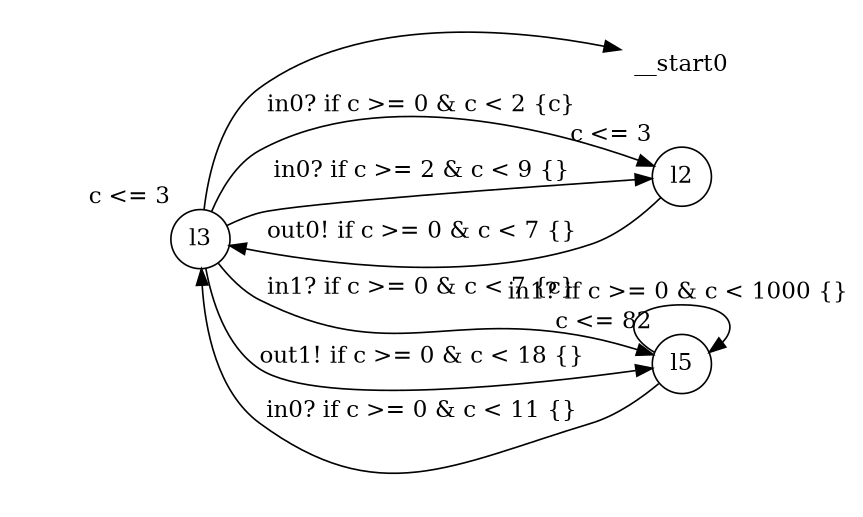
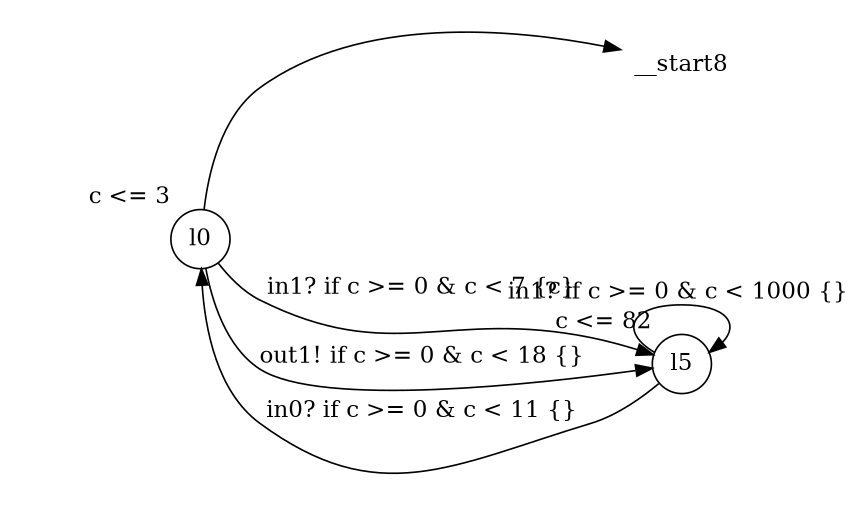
node "__start0": label "__start0" -> "__start8"
node "l2 c <= 3": removed
node "l3 c <= 3": label "l3 c <= 3" -> "l0 c <= 3"
